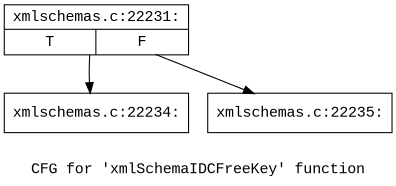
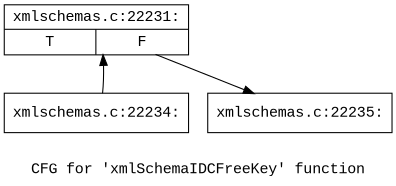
edge "xmlschemas.c:22231:" -> "xmlschemas.c:22234:": reversed
